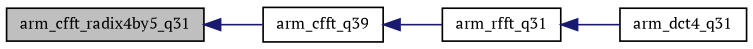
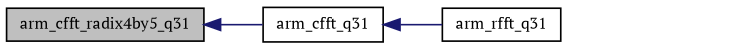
node "arm_cfft_q39": label "arm_cfft_q39" -> "arm_cfft_q31"
node "arm_dct4_q31": removed
